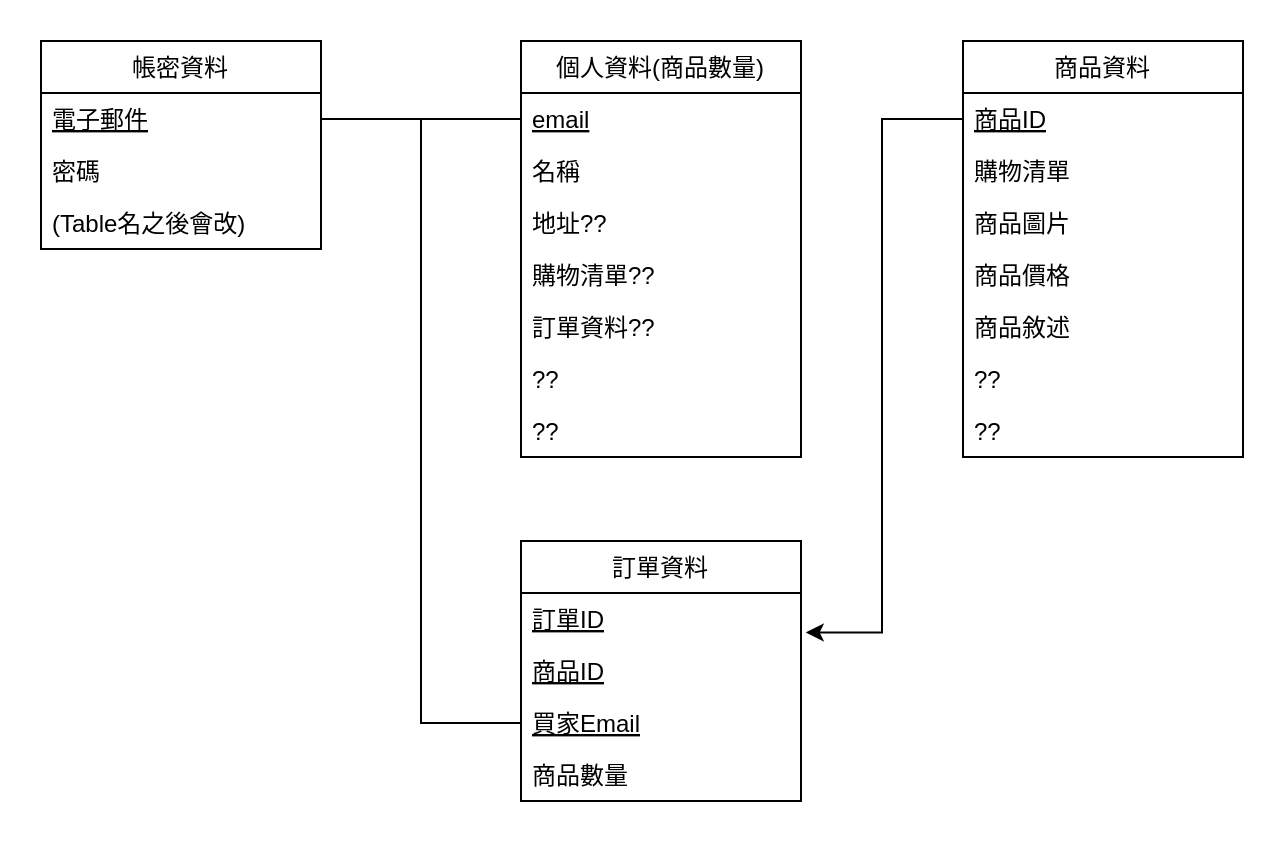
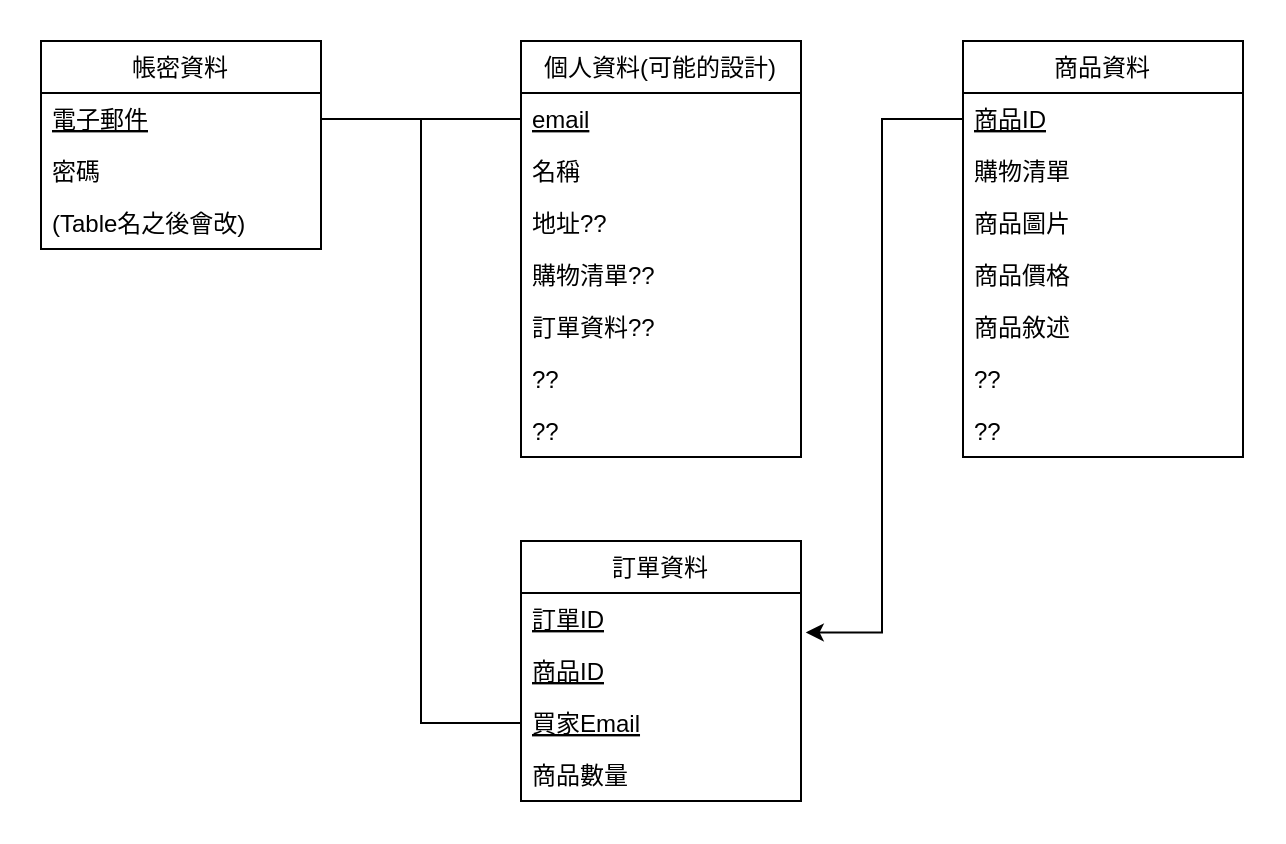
node "個人資料(商品數量)": label "個人資料(商品數量)" -> "個人資料(可能的設計)"
